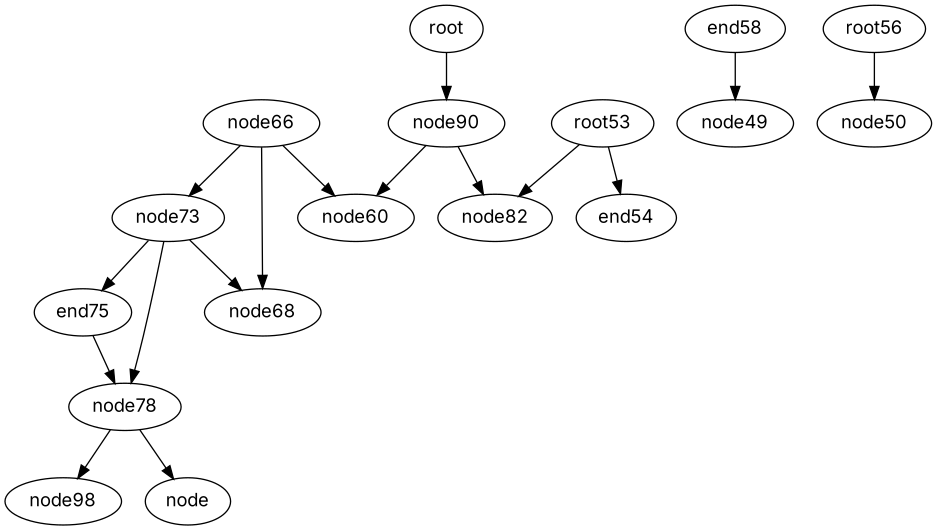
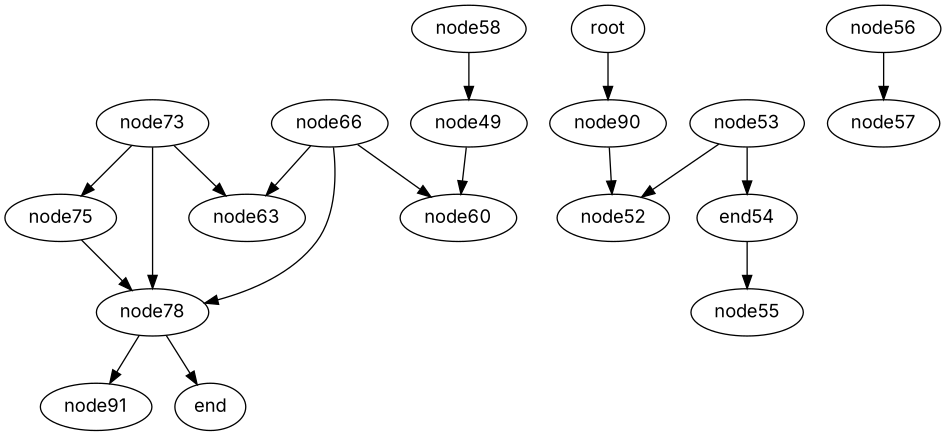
node "end58": label "end58" -> "node58"
node "root56": label "root56" -> "node56"
node "root53": label "root53" -> "node53"
node "node50": label "node50" -> "node57"
edge "node66" -> "node73": now "node66" -> "node78"
edge "node90" -> "node60": now "node49" -> "node60"
node "node82": label "node82" -> "node52"
node "end75": label "end75" -> "node75"
node "node68": label "node68" -> "node63"
node "node55": added
node "node98": label "node98" -> "node91"
node "node": label "node" -> "end"
